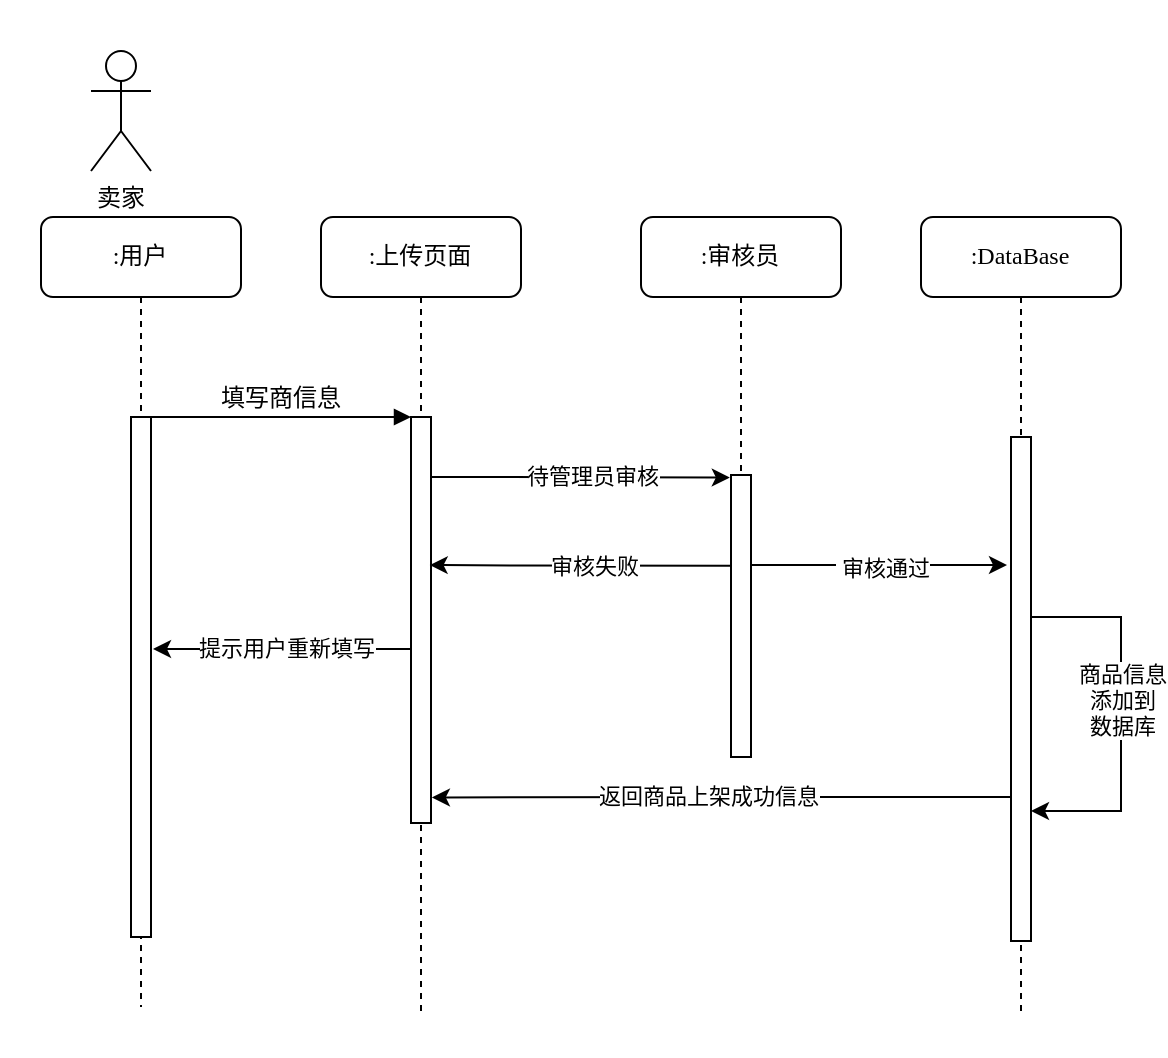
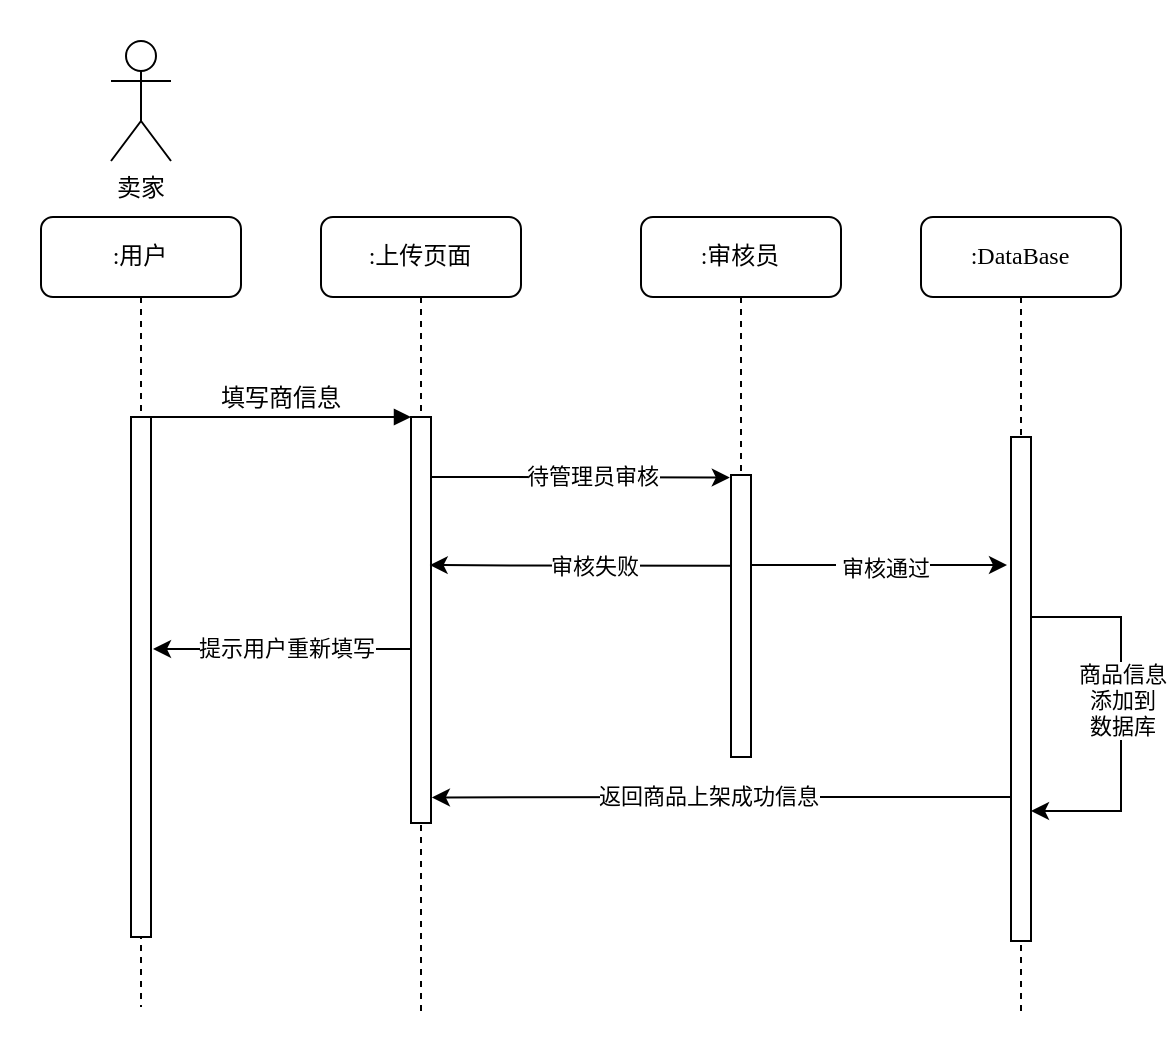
node "卖家": moved (121, 111) -> (141, 101)
